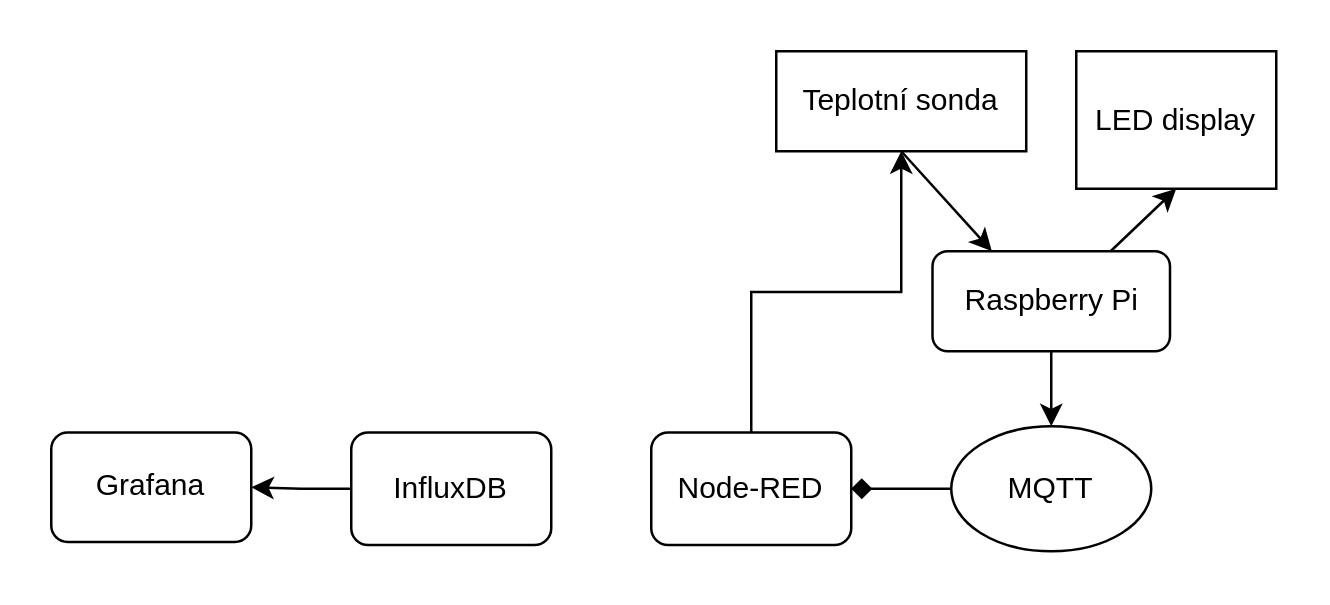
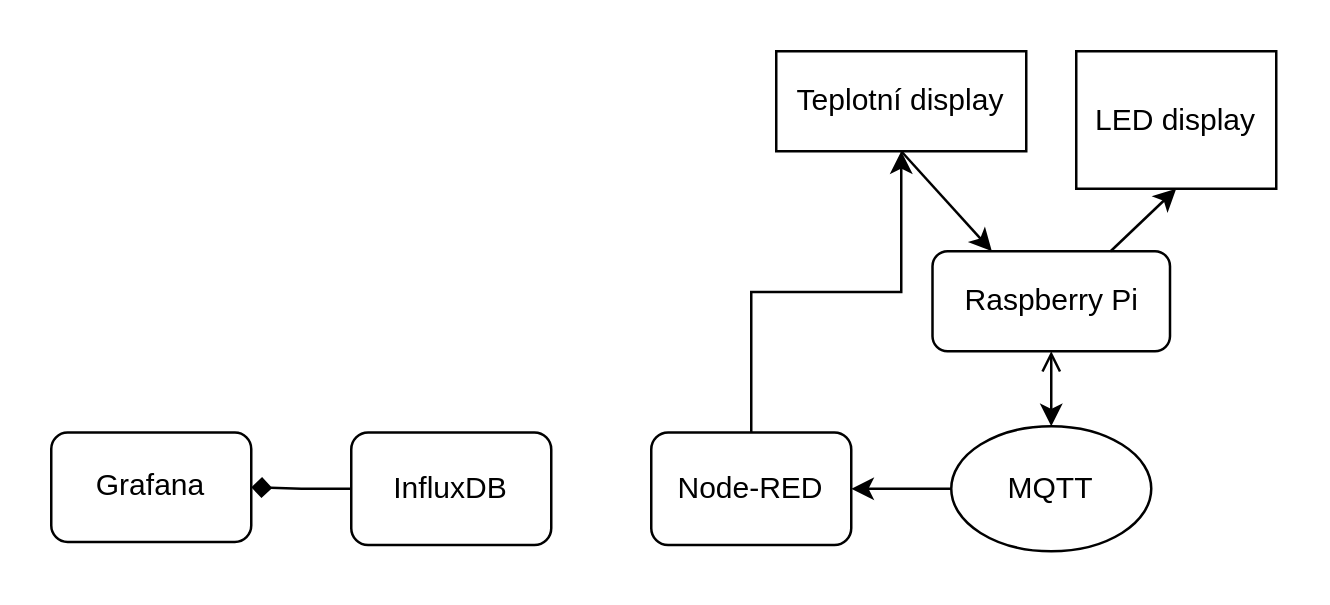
node "Teplotní sonda": label "Teplotní sonda" -> "Teplotní display"
edge "Raspberry Pi" -> "MQTT": arrowhead none -> open
edge "InfluxDB" -> "Grafana": arrowhead classic -> diamond
edge "MQTT" -> "Node-RED": arrowhead diamond -> classic
